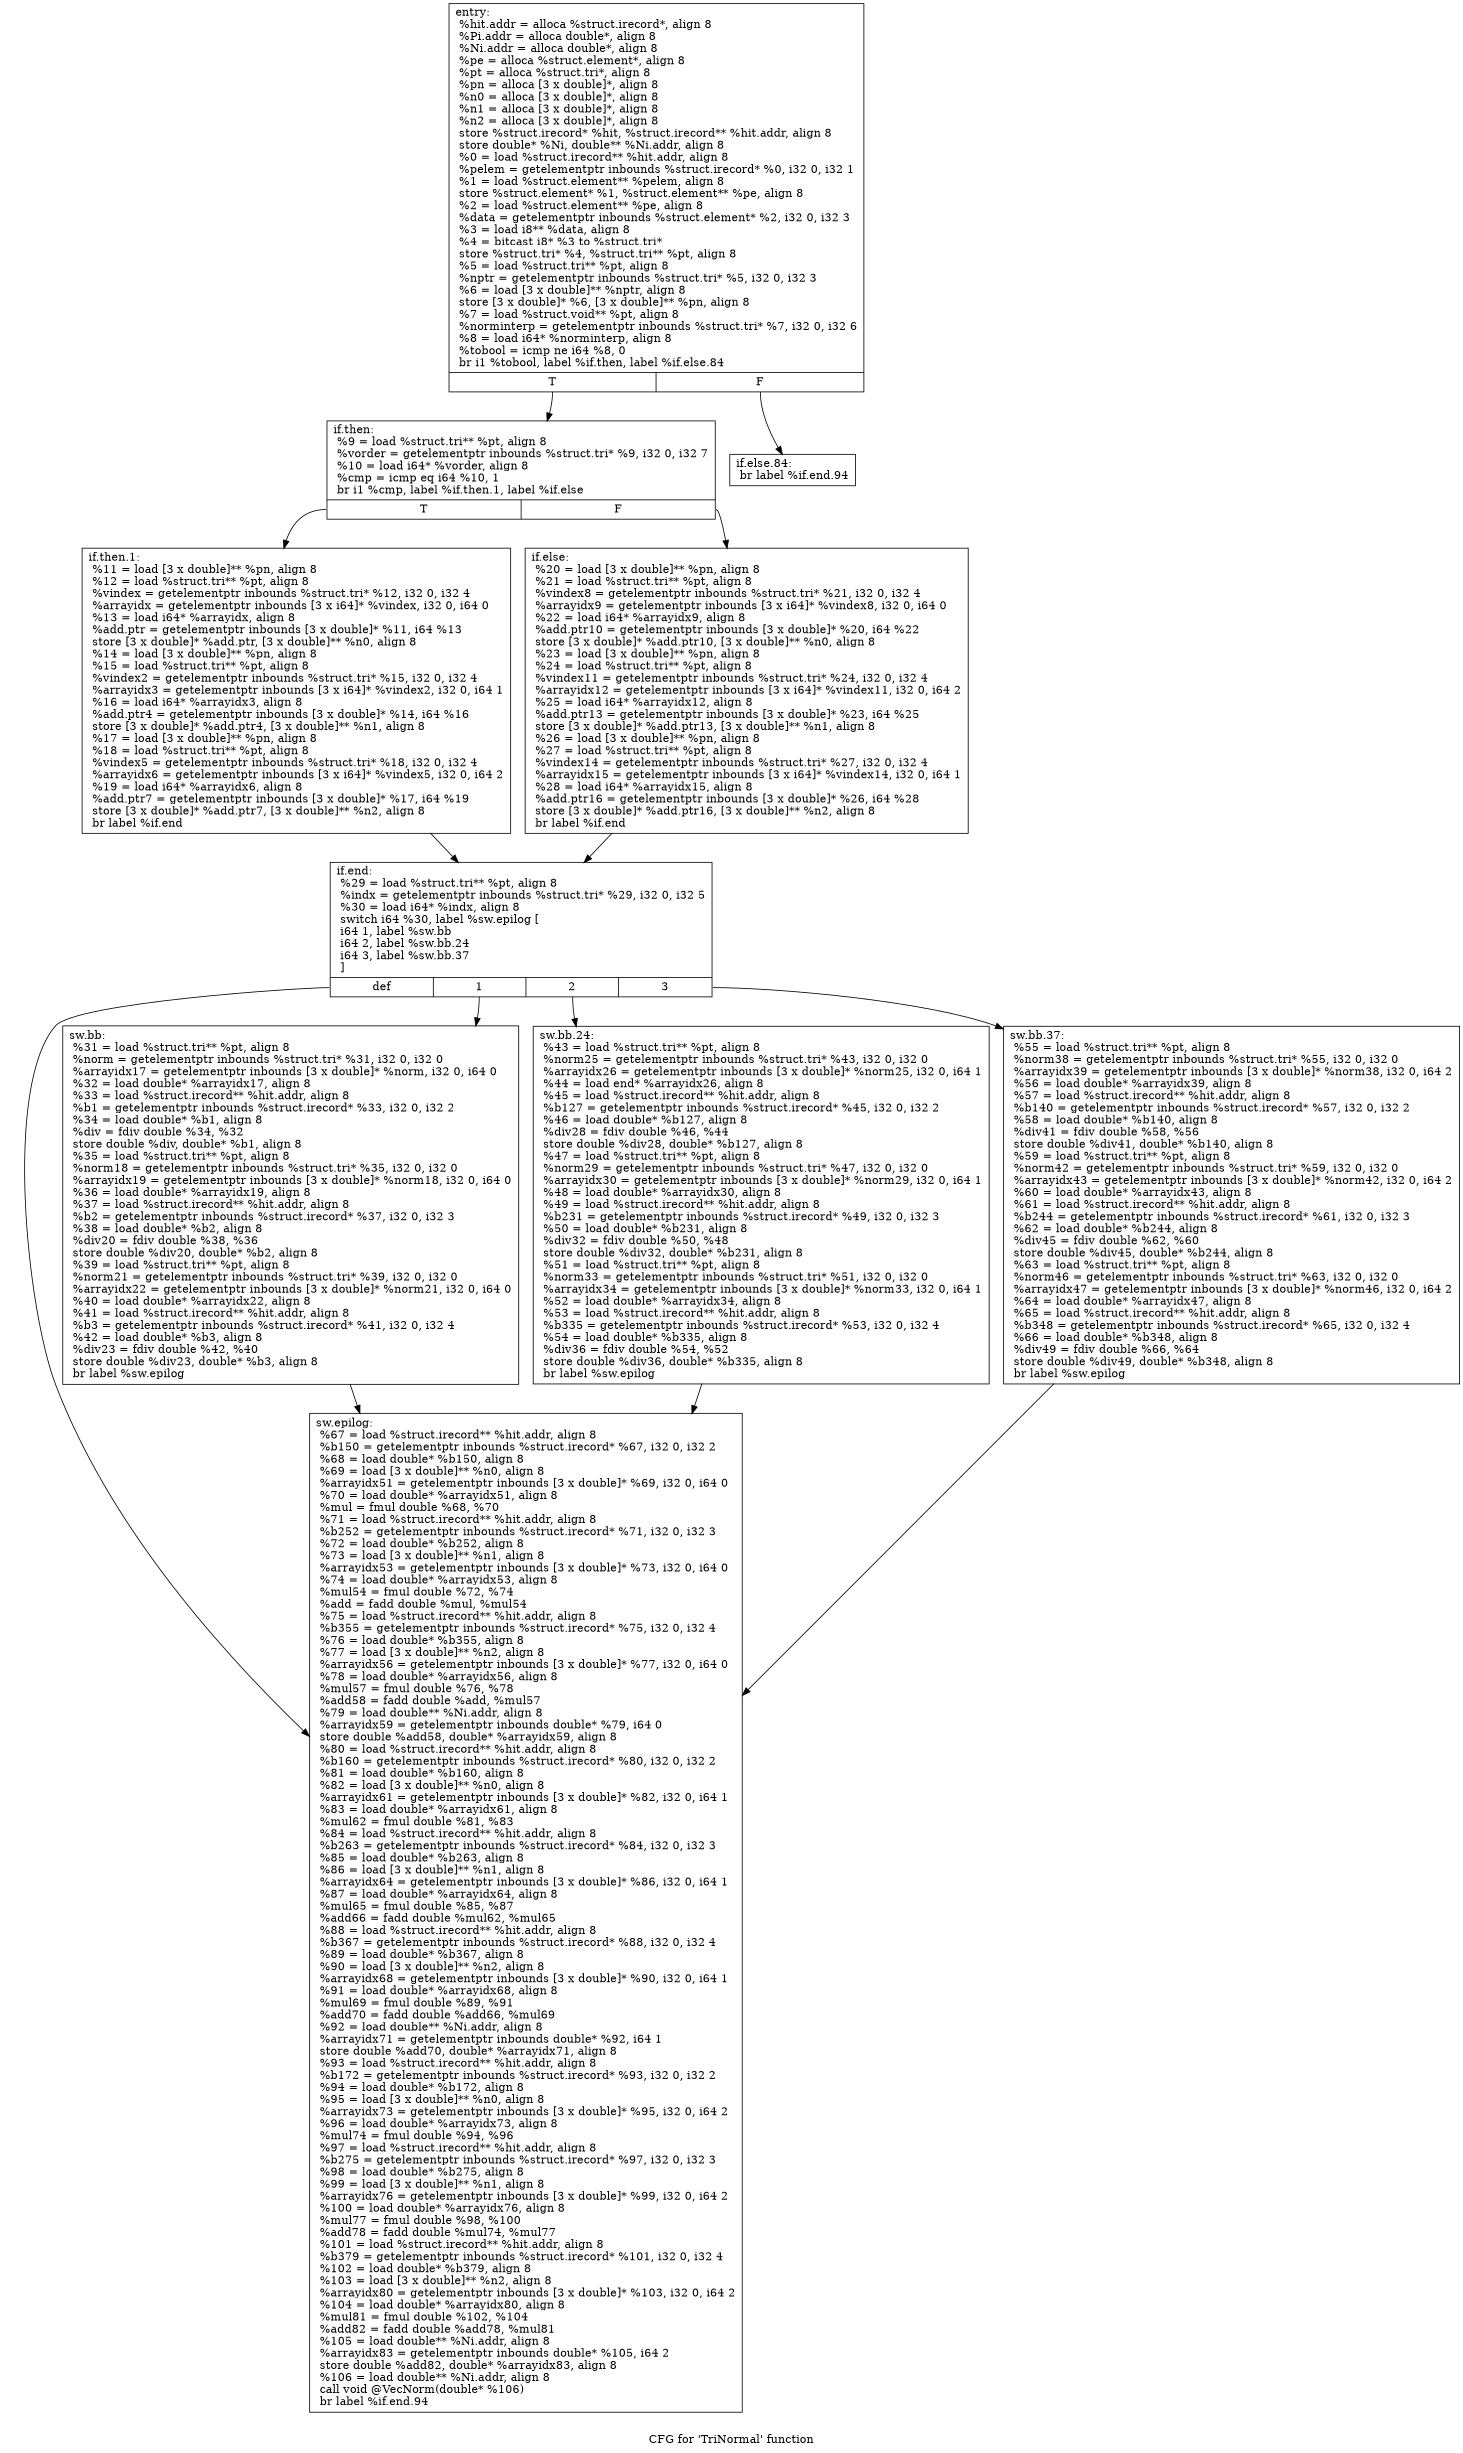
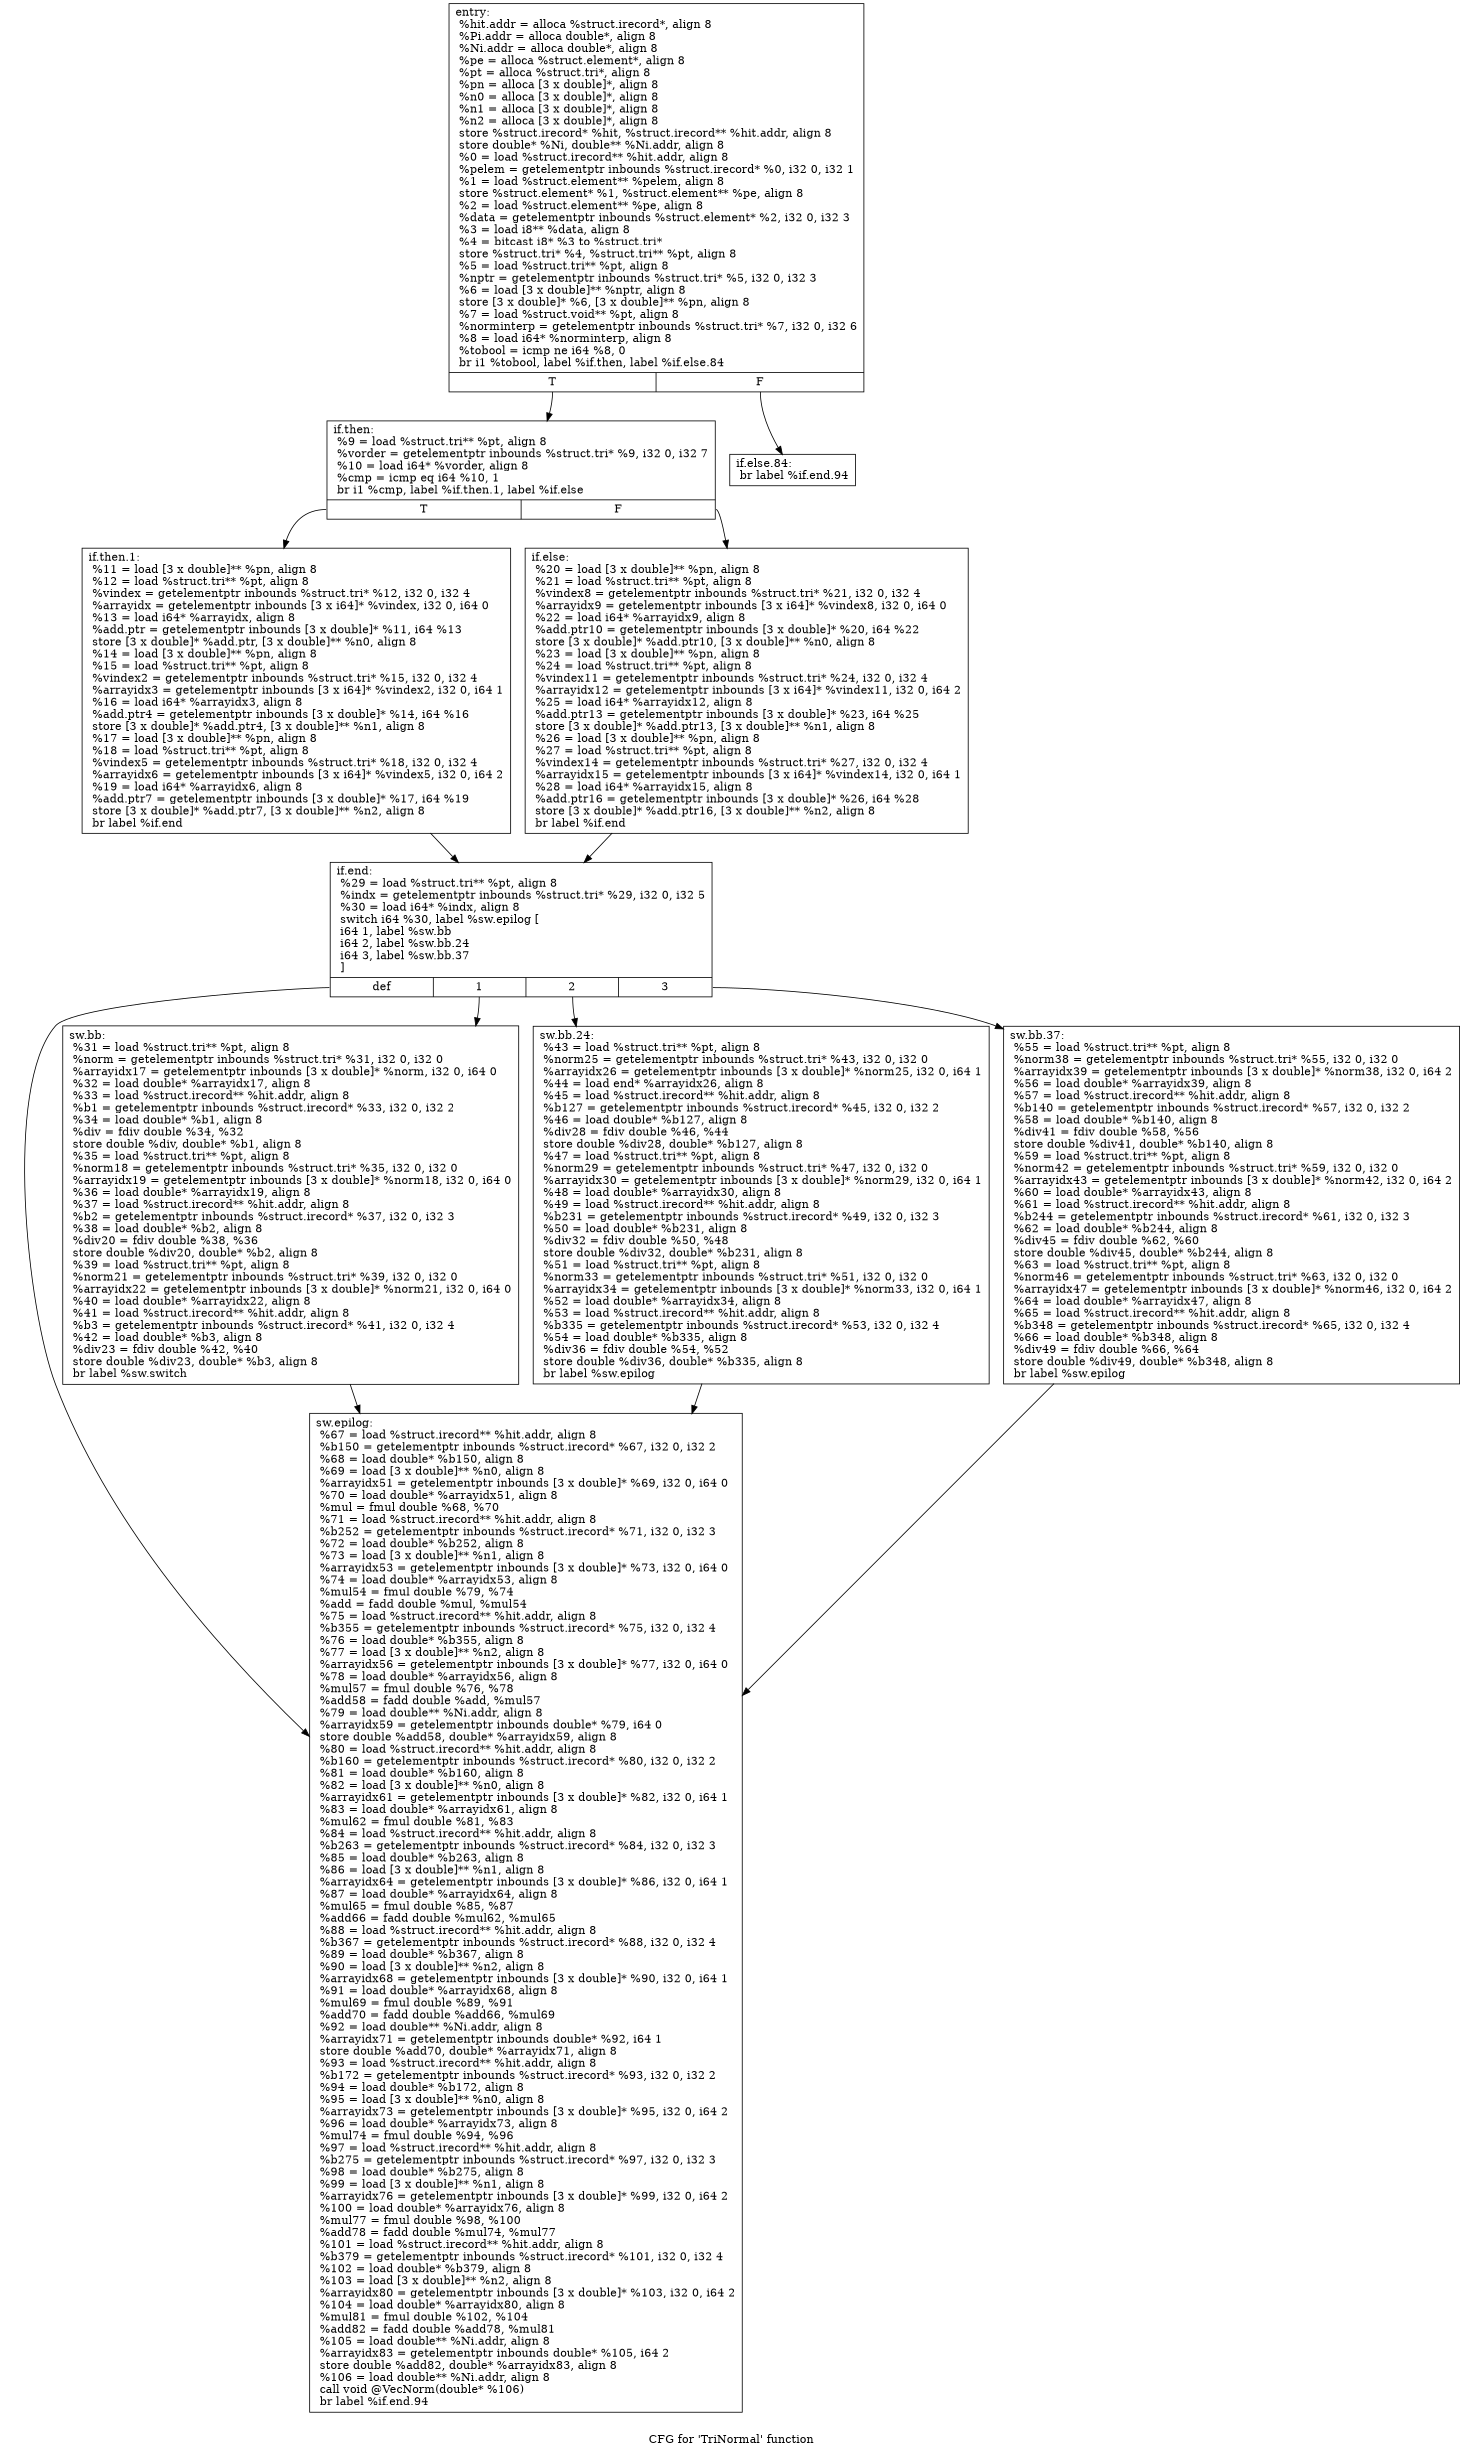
node "sw.bb:": text "br label %sw.epilog" -> "br label %sw.switch"
node "sw.epilog:": text "%mul54 = fmul double %72, %74" -> "%mul54 = fmul double %79, %74"
